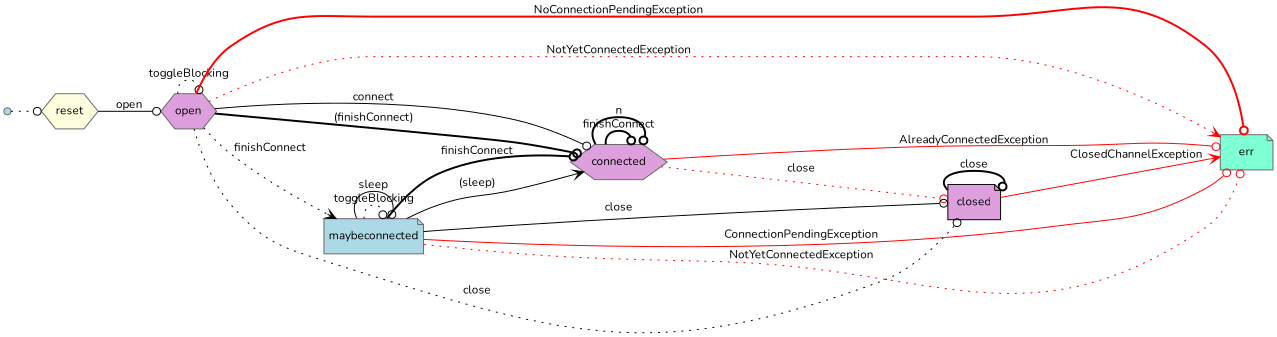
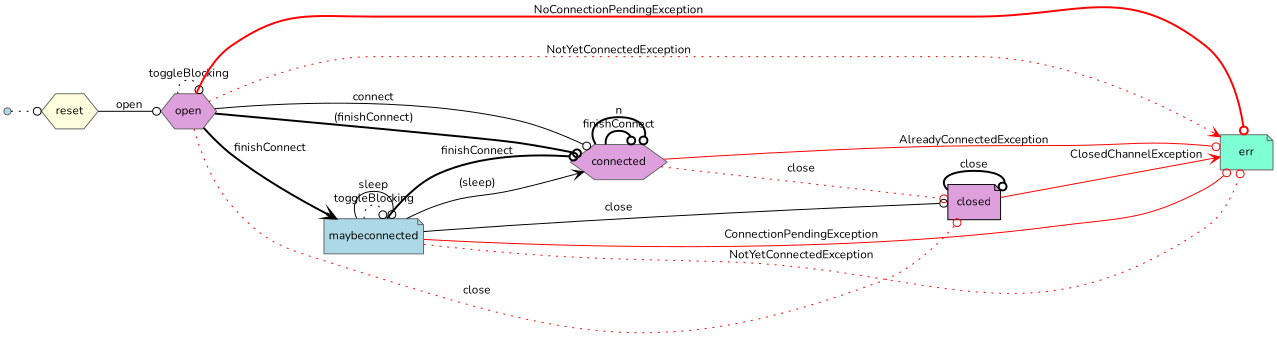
edge "open" -> "maybeconnected": style dotted -> bold
edge "open" -> "closed": color black -> red
